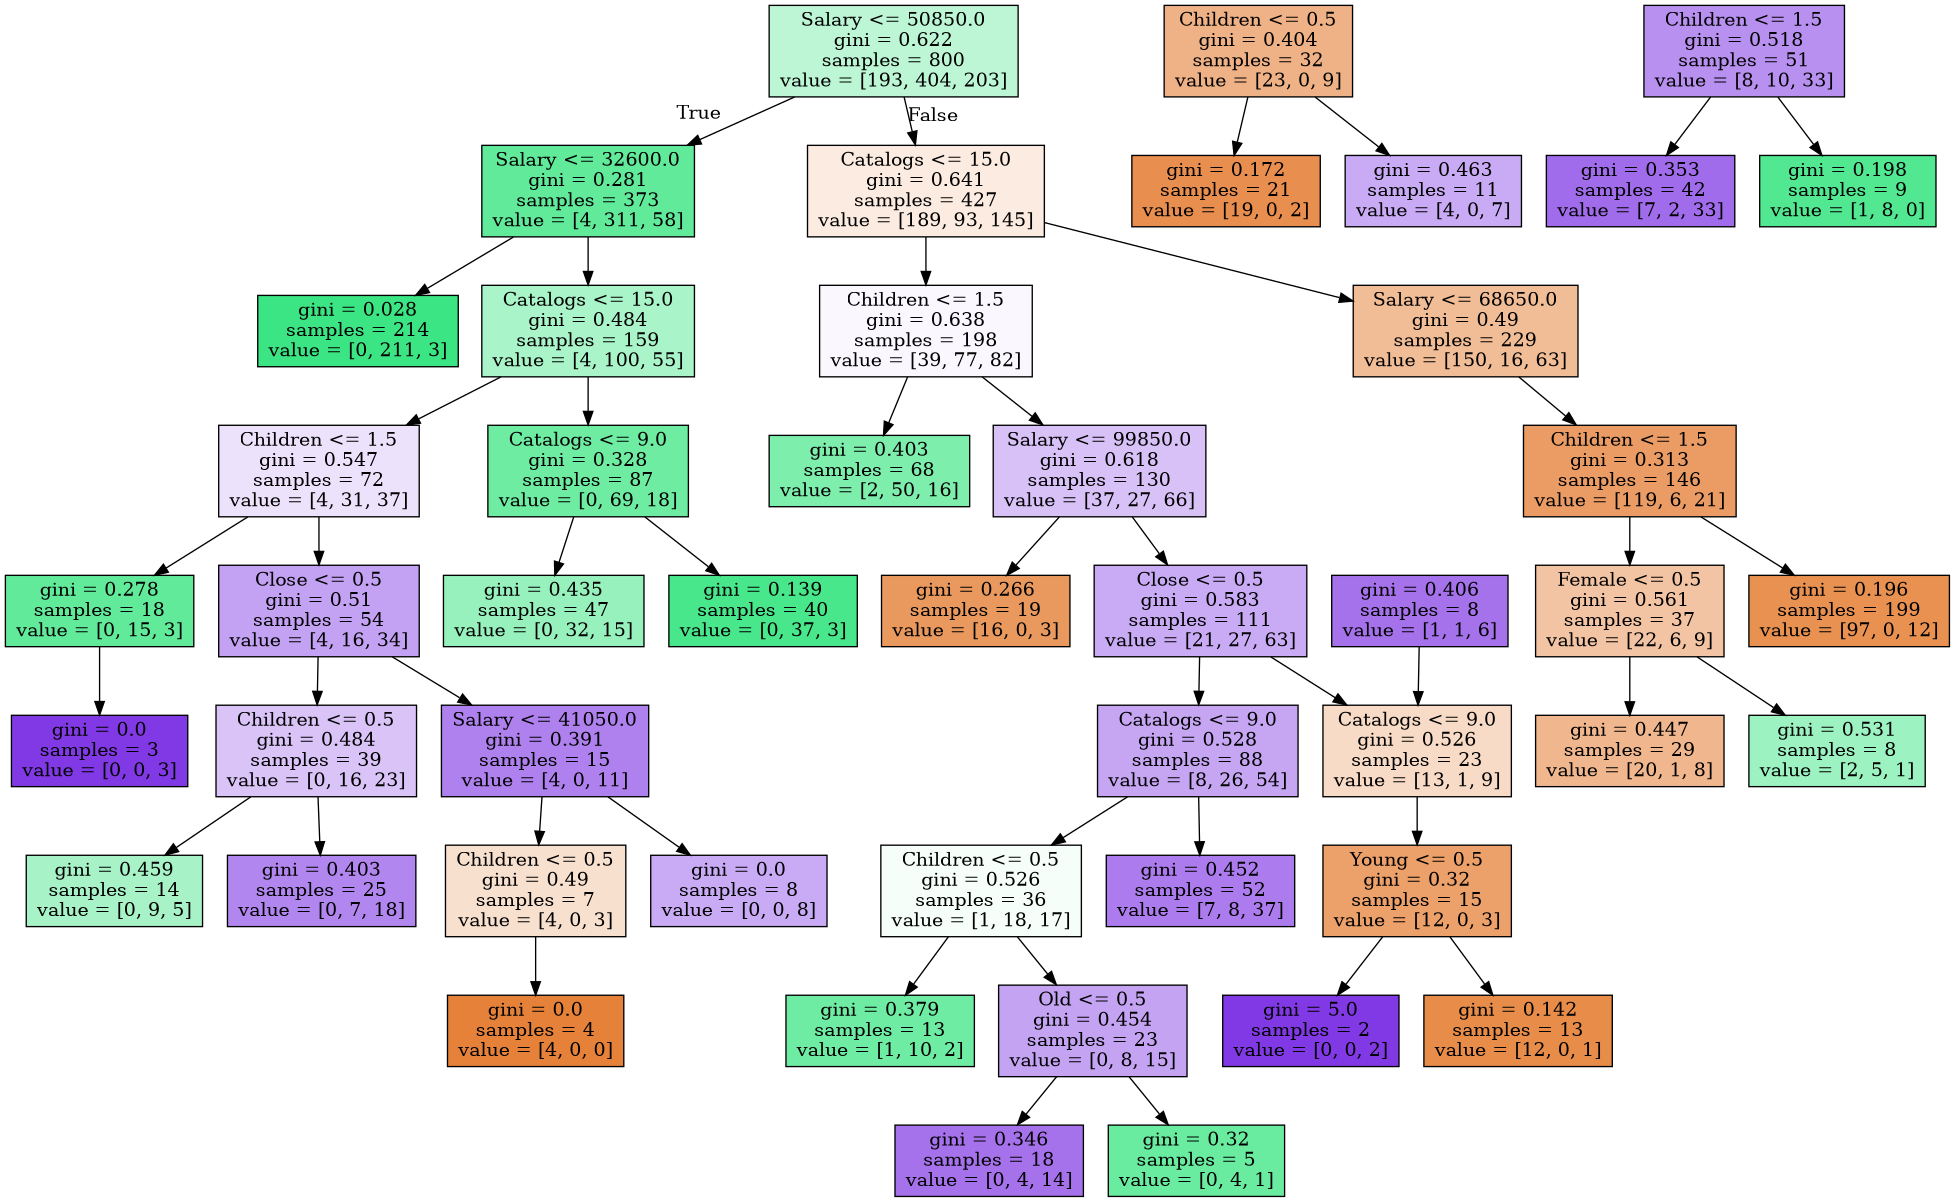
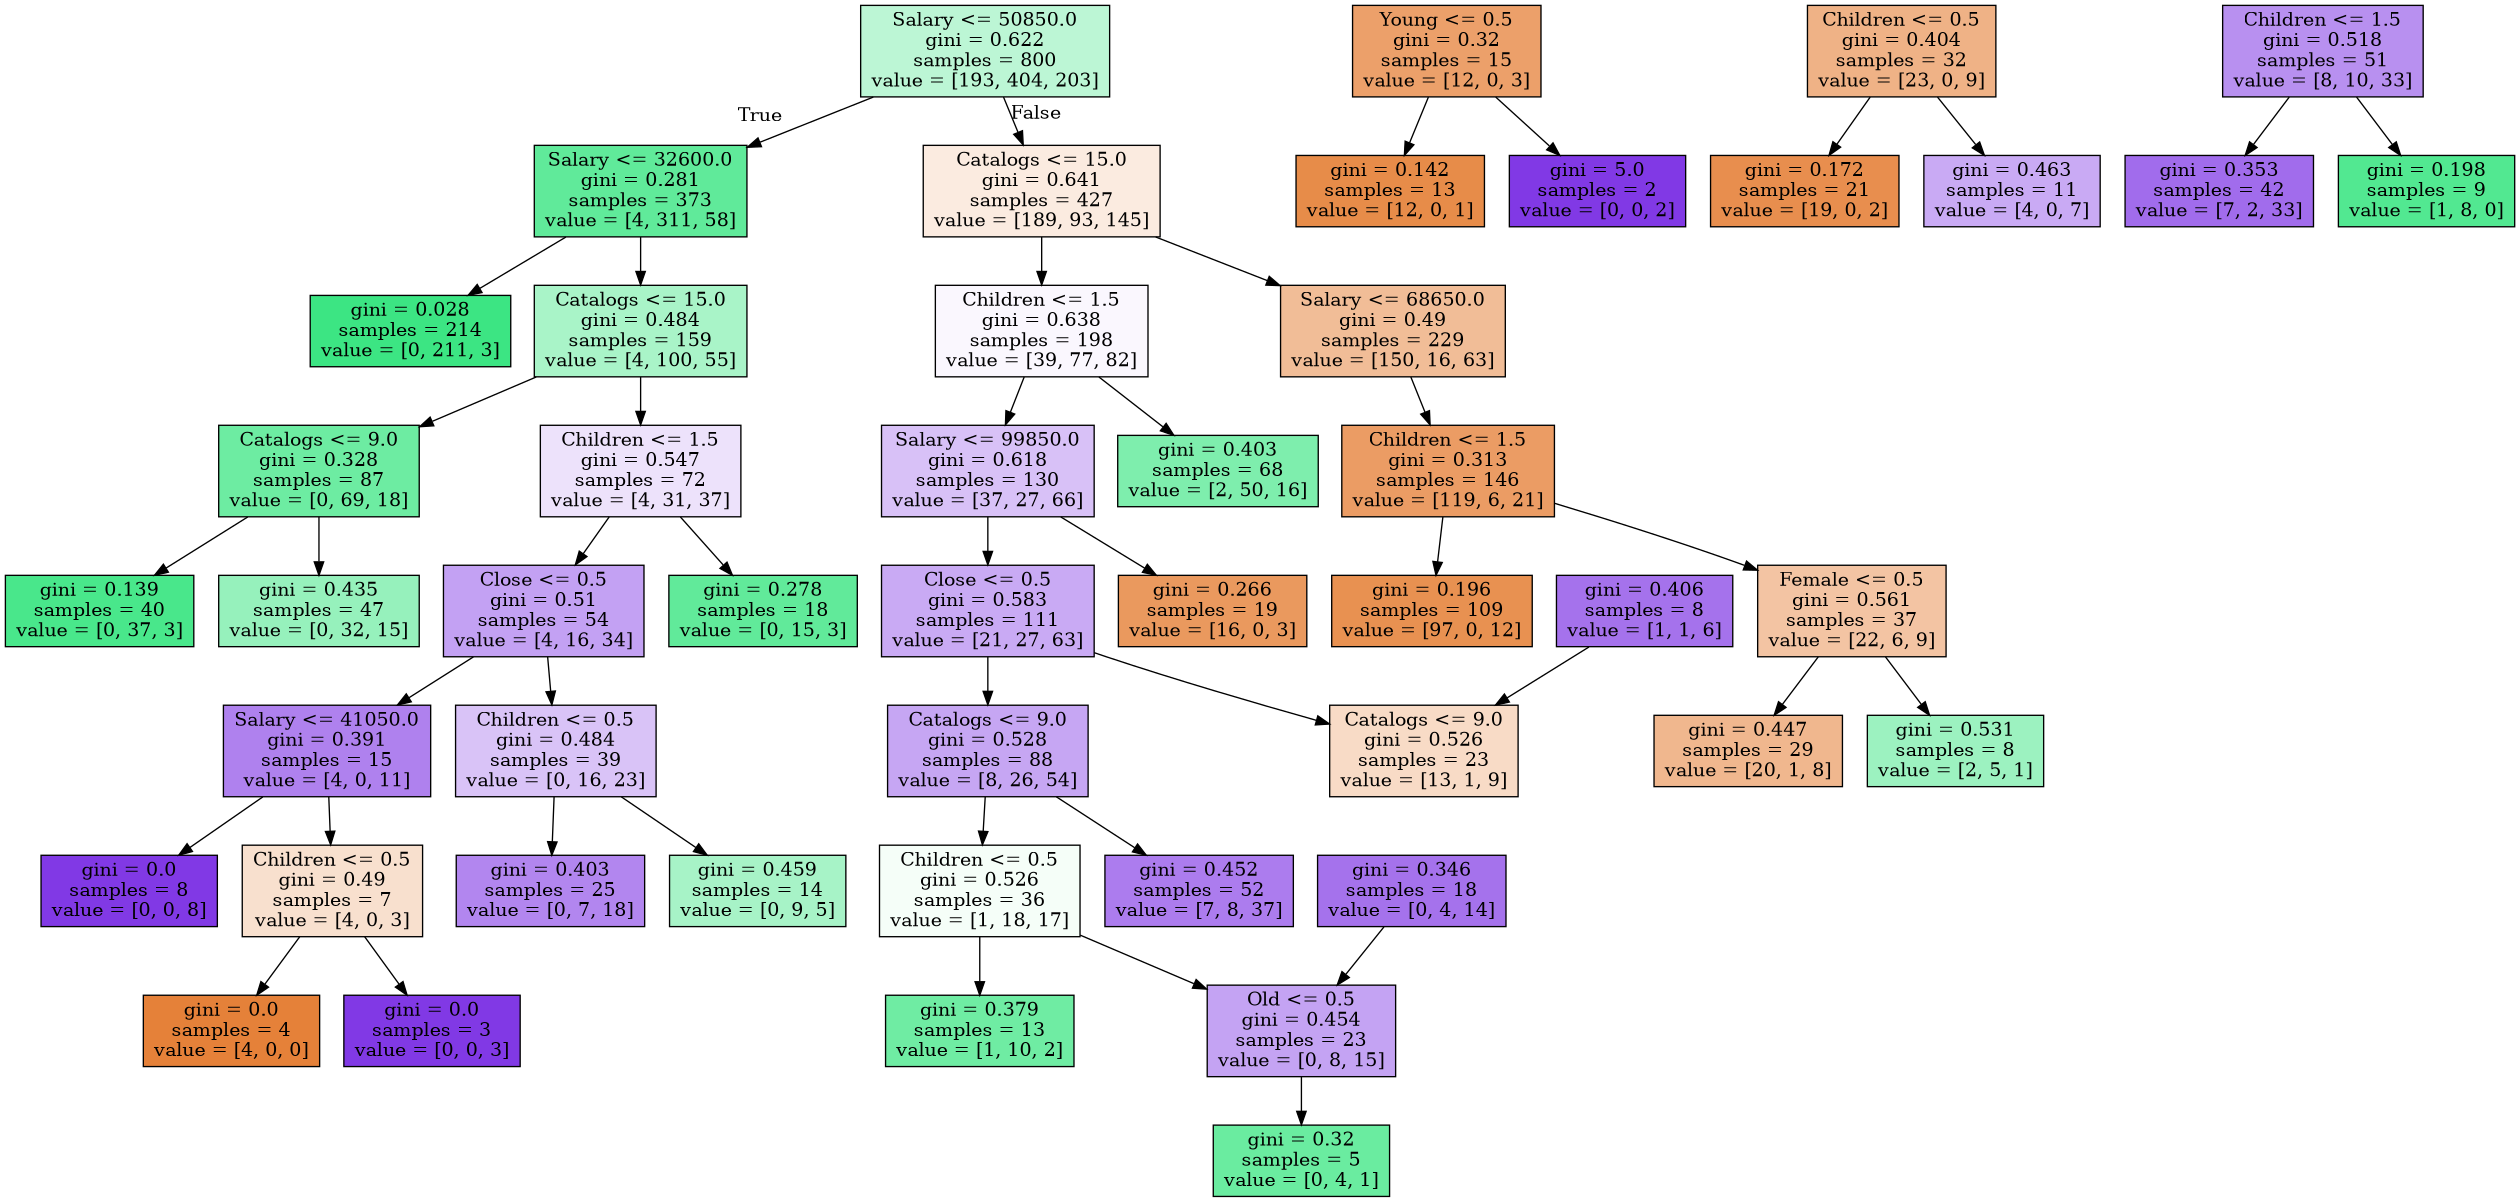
node "gini = 0.196 samples = 199 value = [97, 0, 12]": label "gini = 0.196 samples = 199 value = [97, 0, 12]" -> "gini = 0.196 samples = 109 value = [97, 0, 12]"
edge "gini = 0.278 samples = 18 value = [0, 15, 3]" -> "gini = 0.0 samples = 3 value = [0, 0, 3]": now "Children <= 0.5 gini = 0.49 samples = 7 value = [4, 0, 3]" -> "gini = 0.0 samples = 3 value = [0, 0, 3]"
edge "Catalogs <= 9.0 gini = 0.526 samples = 23 value = [13, 1, 9]" -> "Young <= 0.5 gini = 0.32 samples = 15 value = [12, 0, 3]": removed
node "gini = 0.0 samples = 8 value = [0, 0, 8]": fillcolor #c9aaf4 -> #8139e5
edge "Old <= 0.5 gini = 0.454 samples = 23 value = [0, 8, 15]" -> "gini = 0.346 samples = 18 value = [0, 4, 14]": reversed
